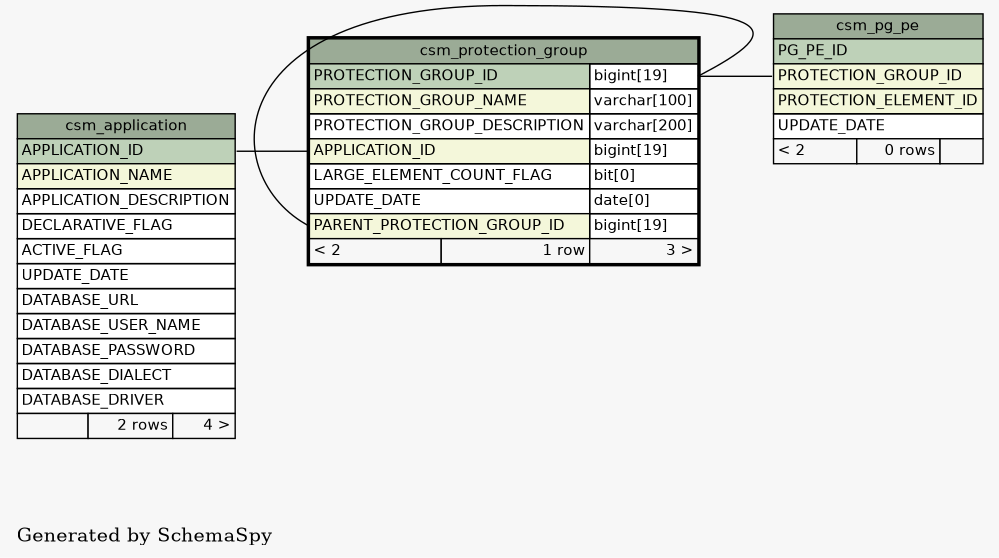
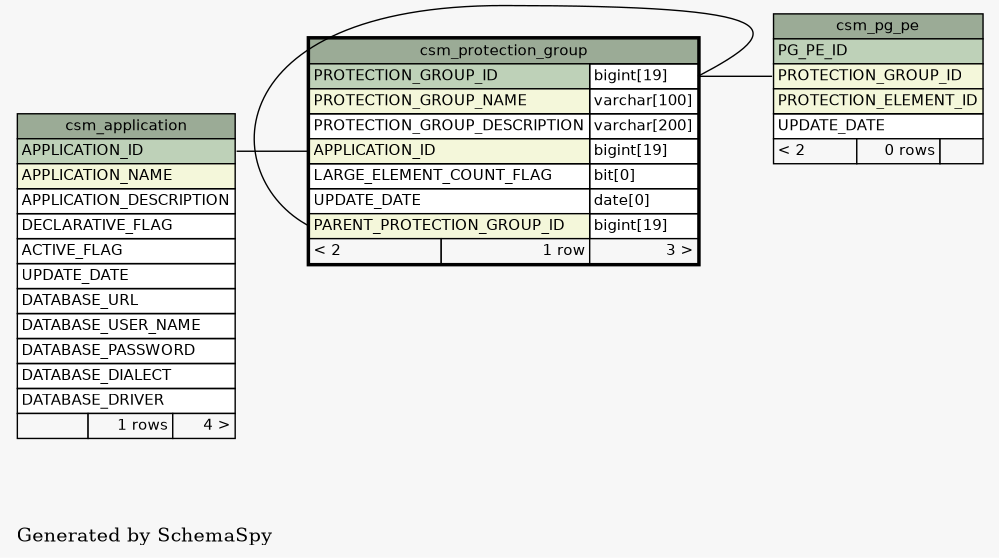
node "csm_application": text "2 rows" -> "1 rows"
